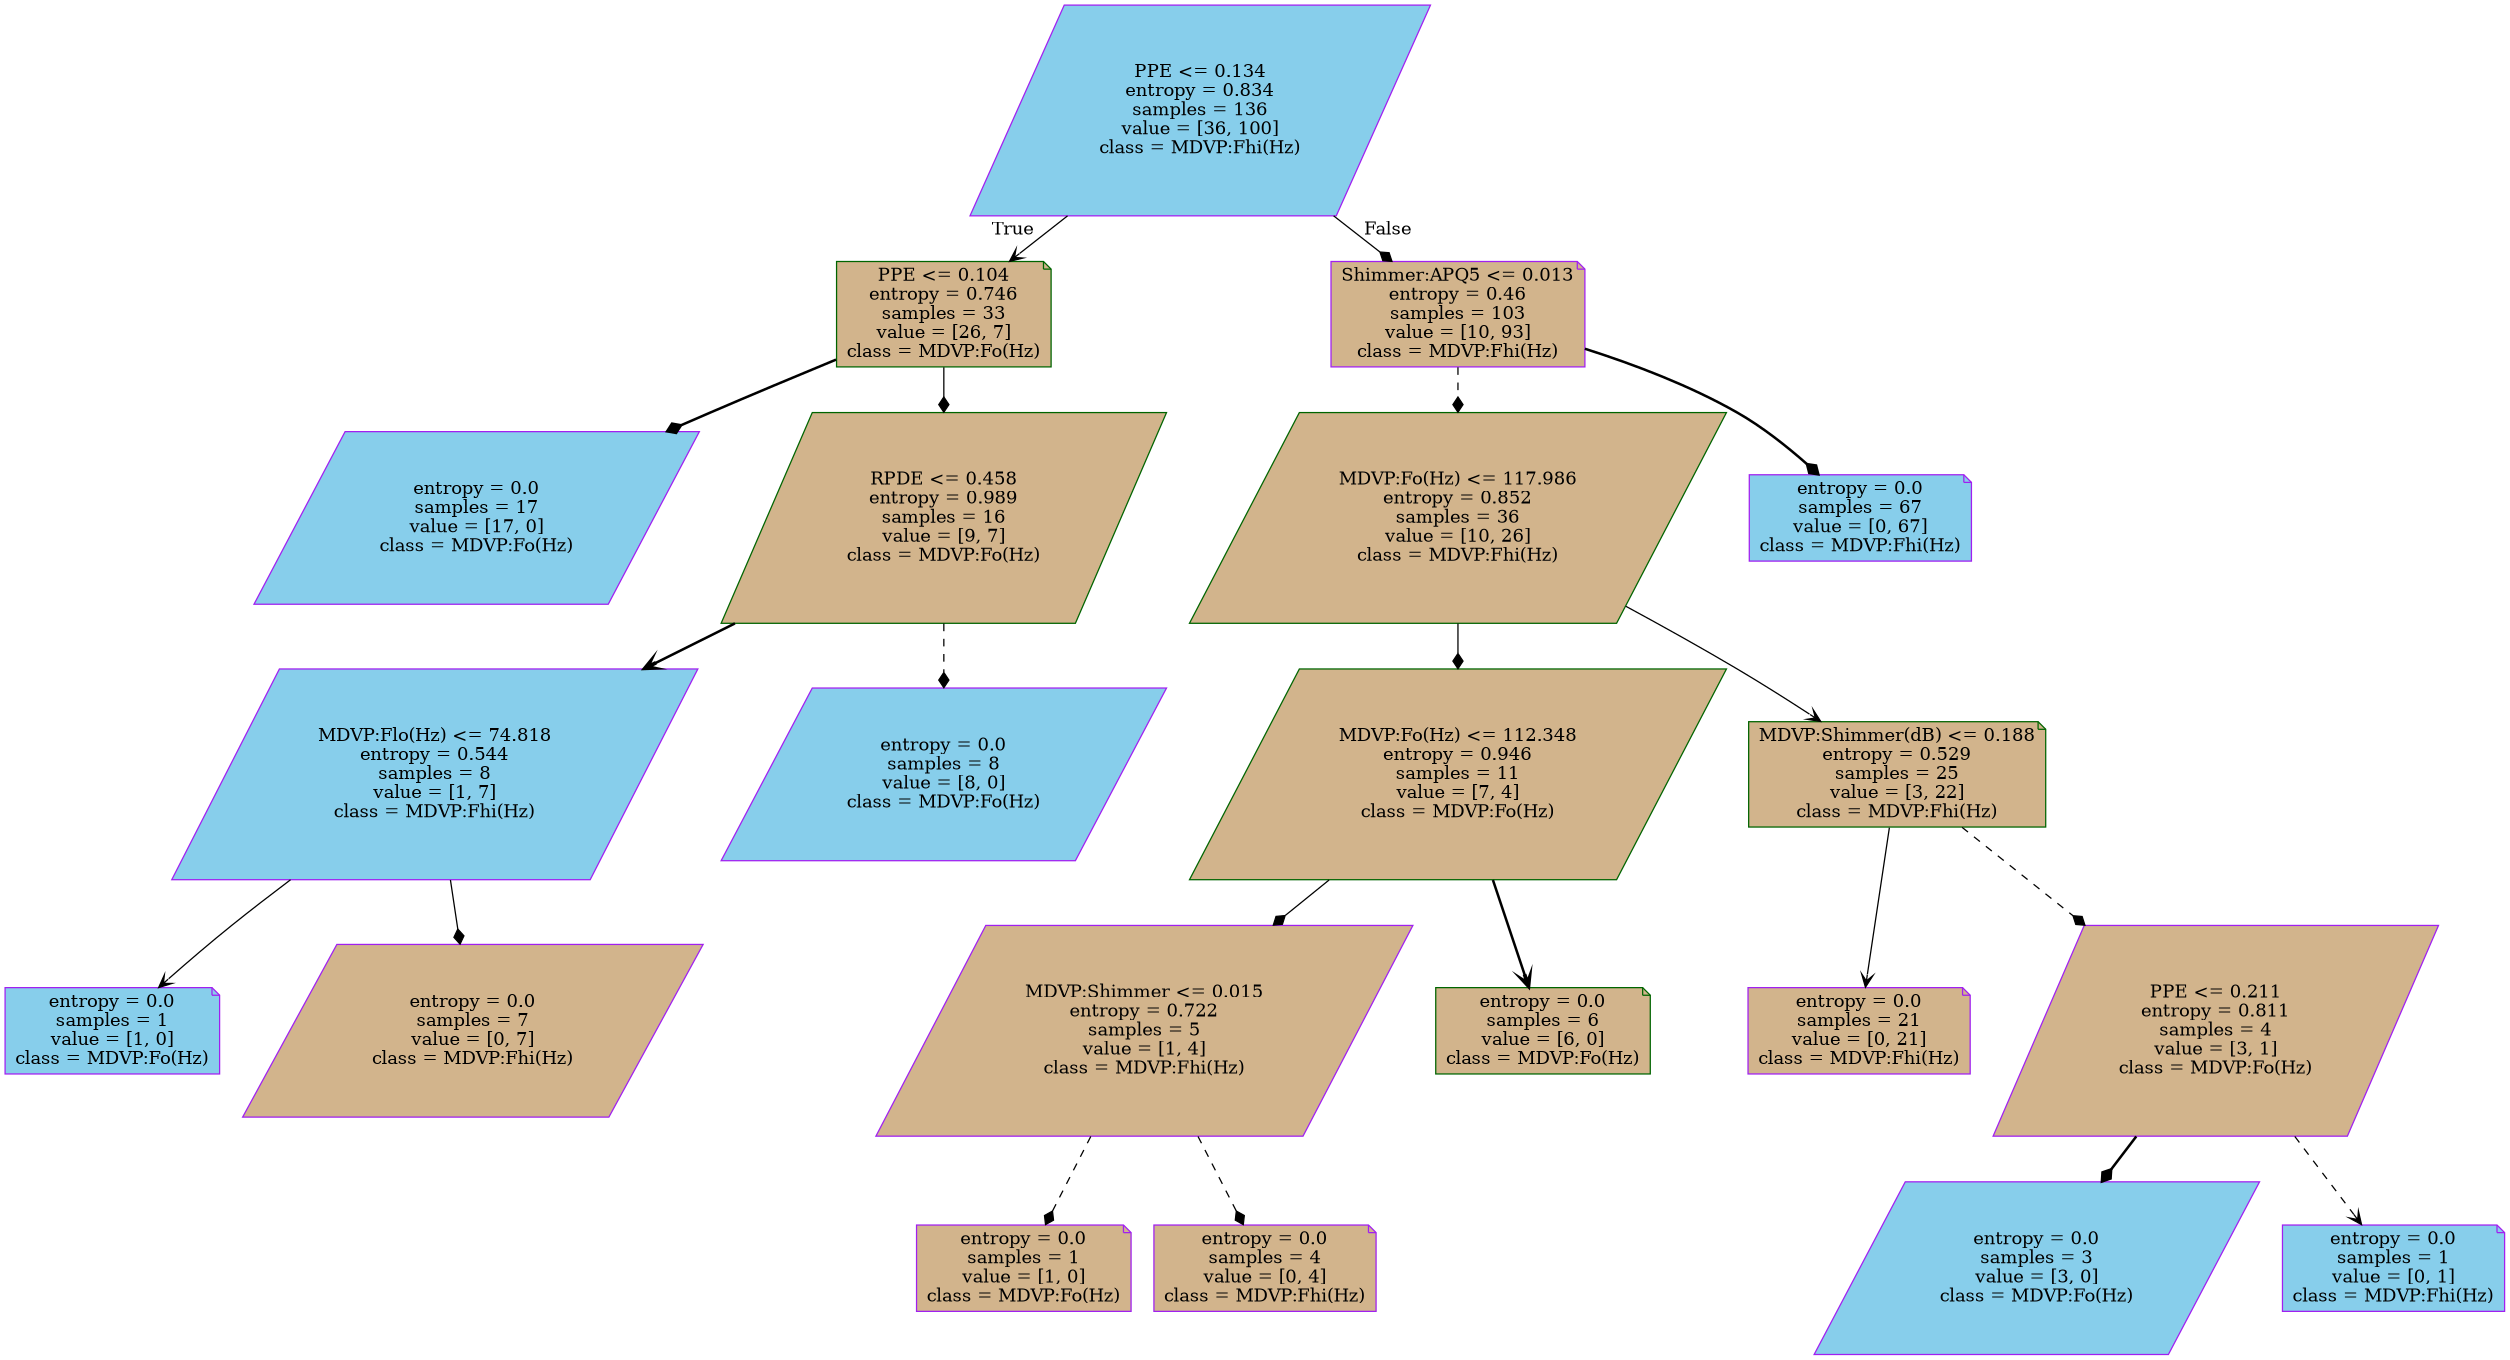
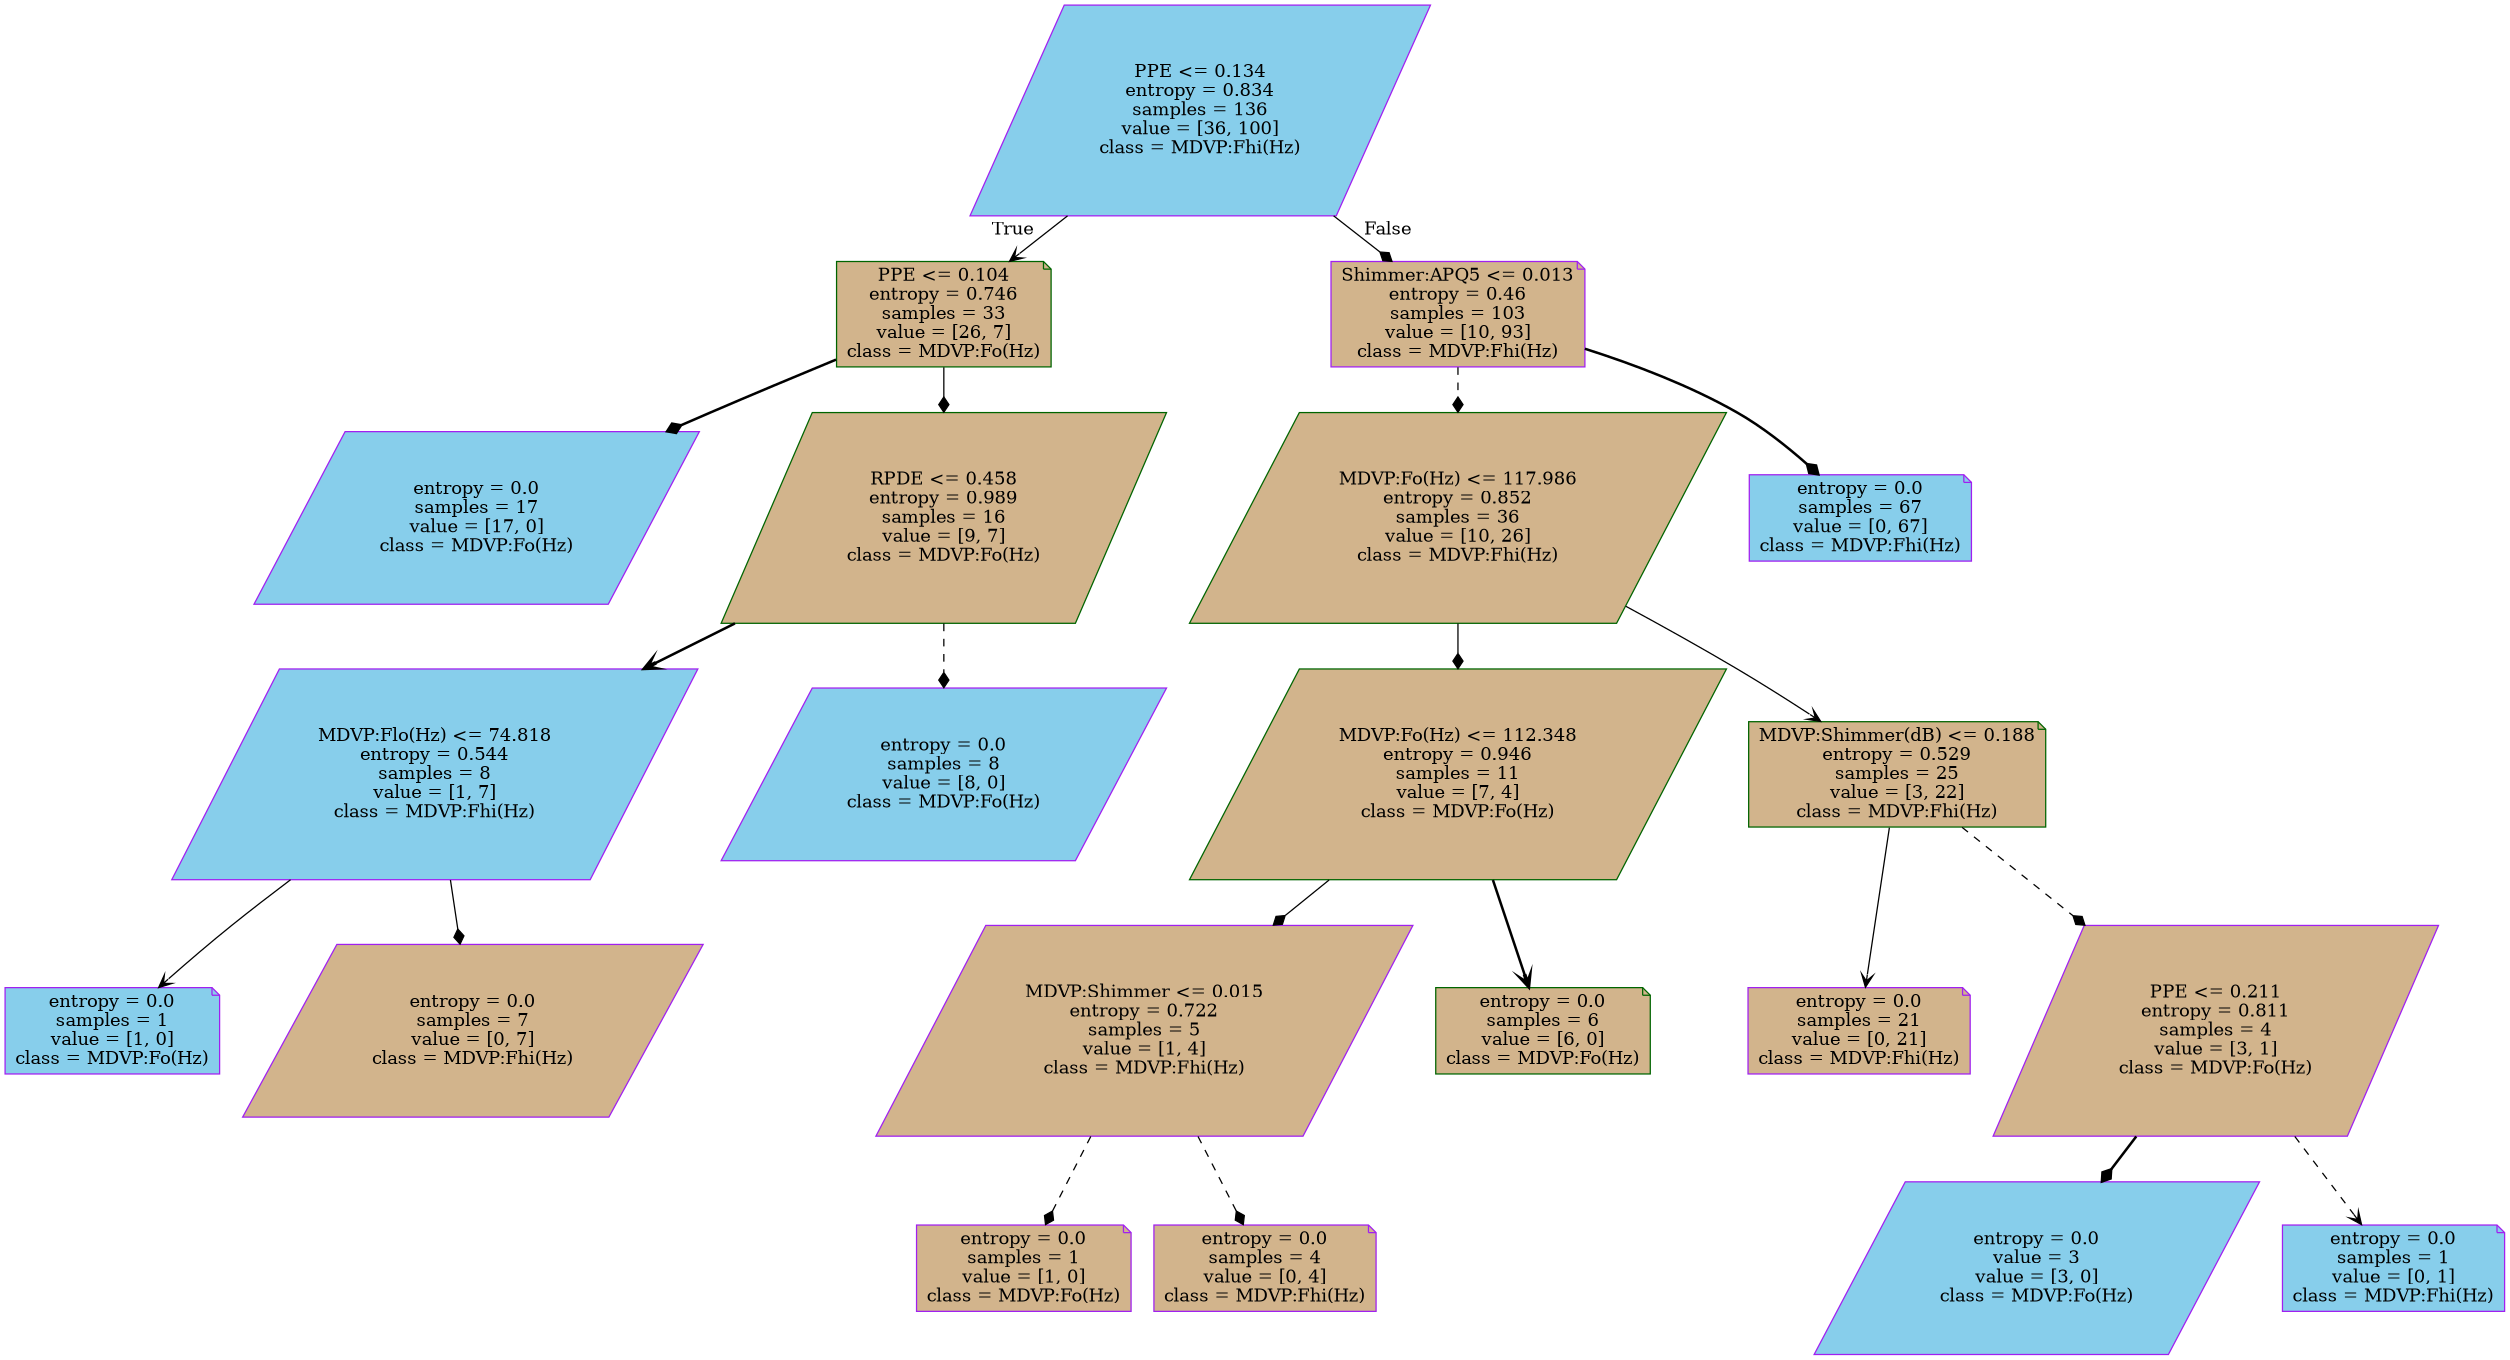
node "entropy = 0.0 samples = 3 value = [3, 0] class = MDVP:Fo(Hz)": label "entropy = 0.0 samples = 3 value = [3, 0] class = MDVP:Fo(Hz)" -> "entropy = 0.0 value = 3 value = [3, 0] class = MDVP:Fo(Hz)"
